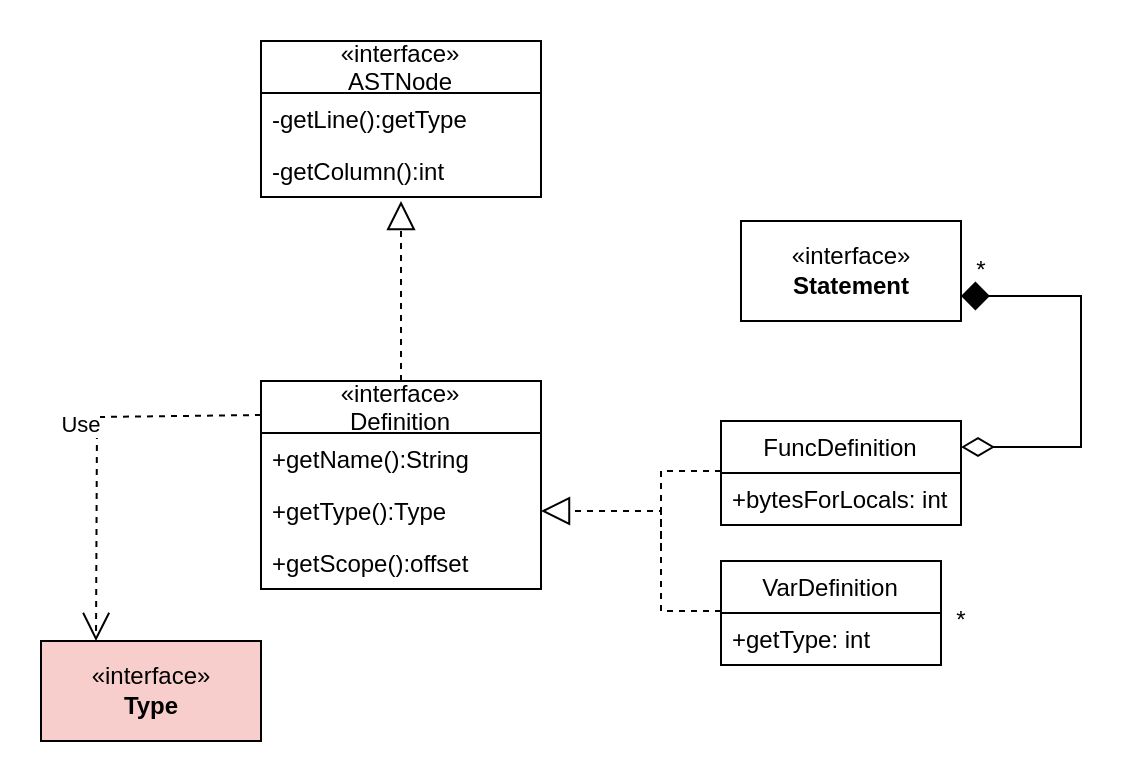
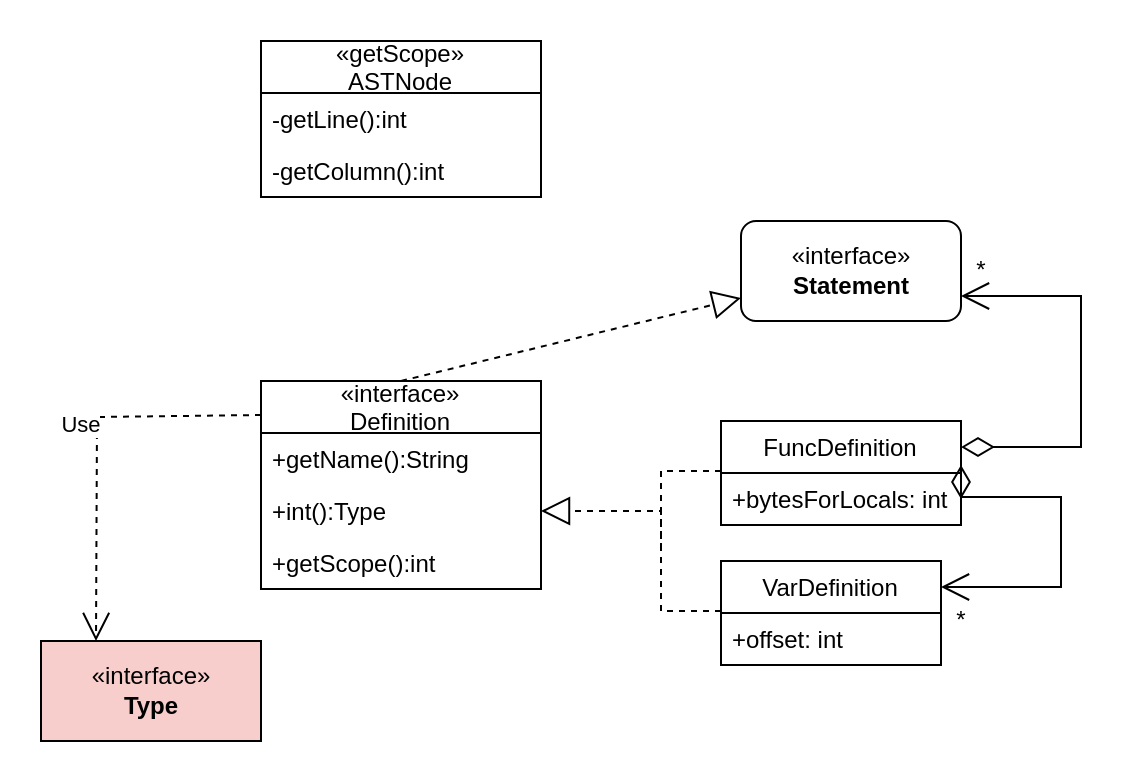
node "«interface» ASTNode": label "«interface» ASTNode" -> "«getScope» ASTNode"
node "-getLine():getType": label "-getLine():getType" -> "-getLine():int"
node "«interface» Statement": shape rectangle -> rounded rectangle
edge "«interface» Statement" -- "FuncDefinition": arrowhead diamond -> open
edge "«interface» Definition" -> "-getColumn():int": now "«interface» Definition" -> "«interface» Statement"
node "+getType():Type": label "+getType():Type" -> "+int():Type"
edge "+bytesForLocals: int" -- "VarDefinition": added
node "+getScope():offset": label "+getScope():offset" -> "+getScope():int"
node "+getType: int": label "+getType: int" -> "+offset: int"
